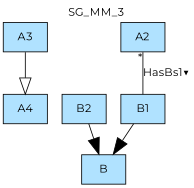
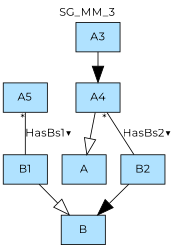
node "A2": label "A2" -> "A5"
edge "A3" -> "A4": arrowhead onormal -> normal
edge "B1" -> "B": arrowhead normal -> onormal
edge "A4" -- "B2": added, label "HasBs2▼"
node "A": added
